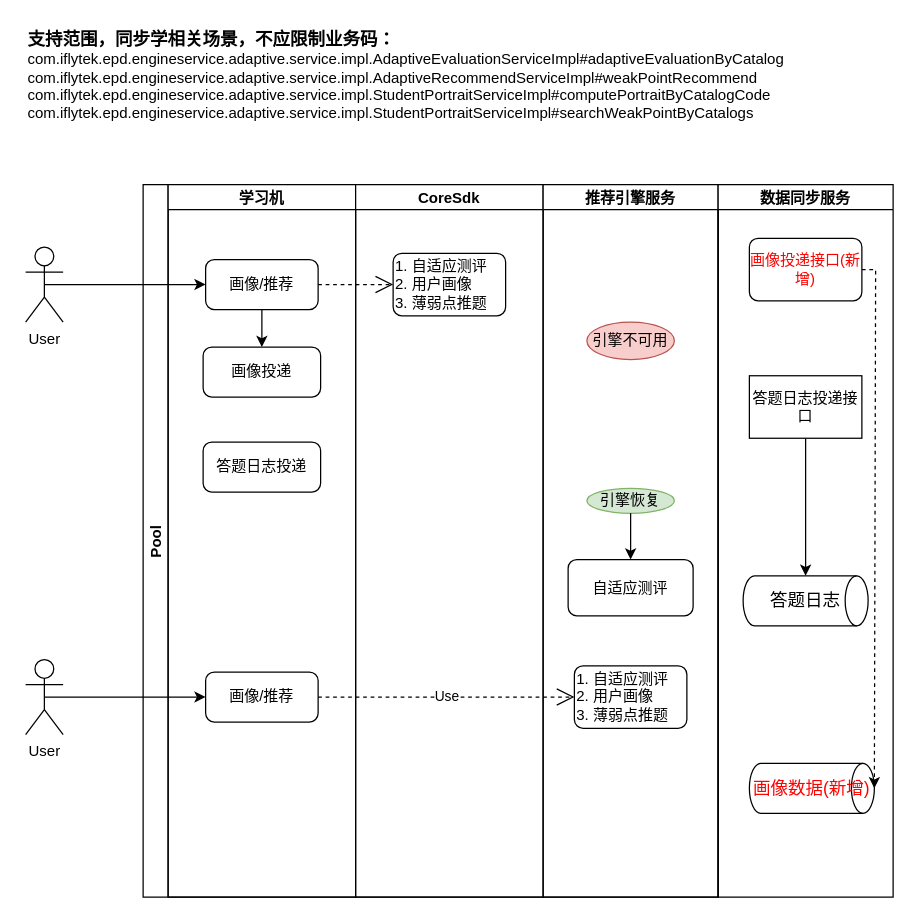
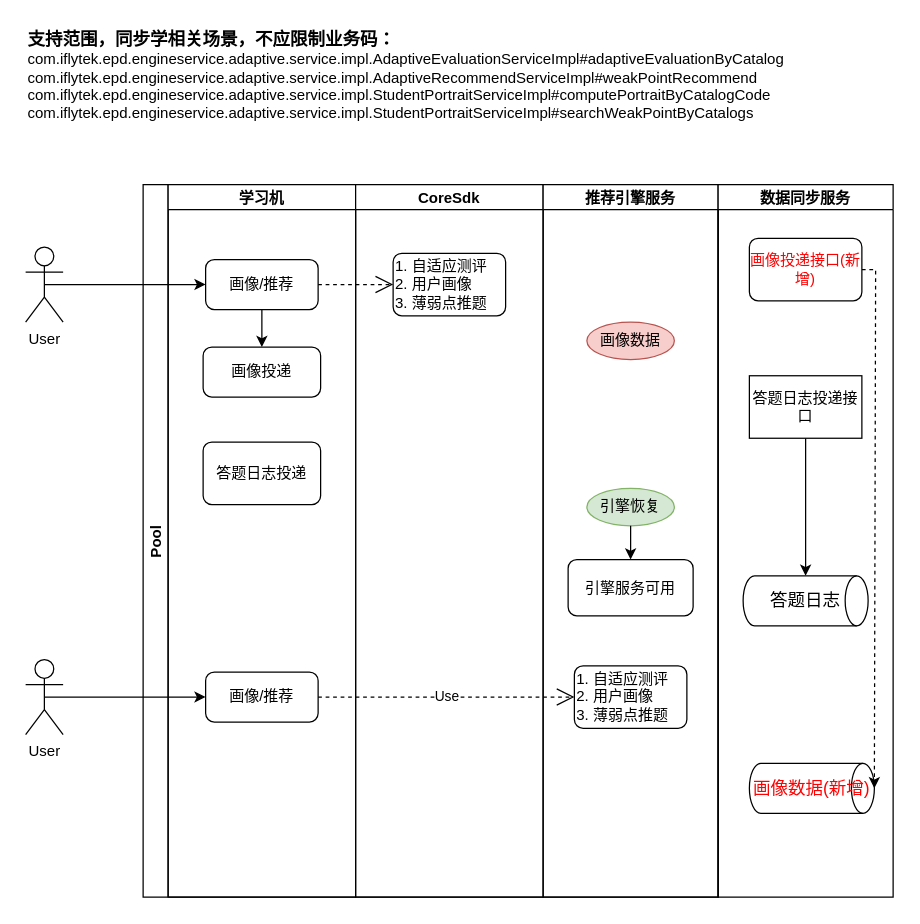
node "引擎不可用": label "引擎不可用" -> "画像数据"
node "答题日志投递": size 118x50 -> 118x63
node "引擎恢复": size 88x25 -> 88x38
node "自适应测评": label "自适应测评" -> "引擎服务可用"
